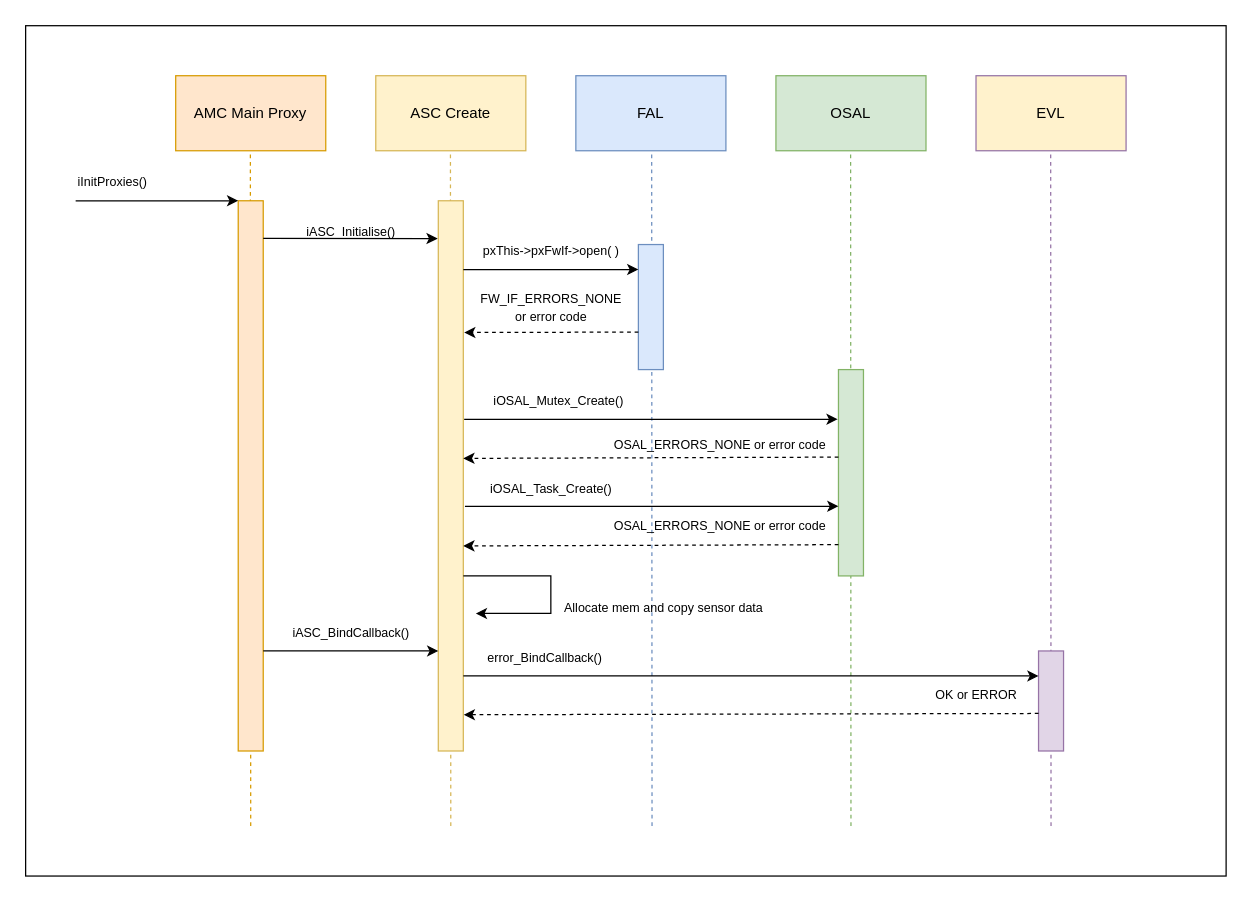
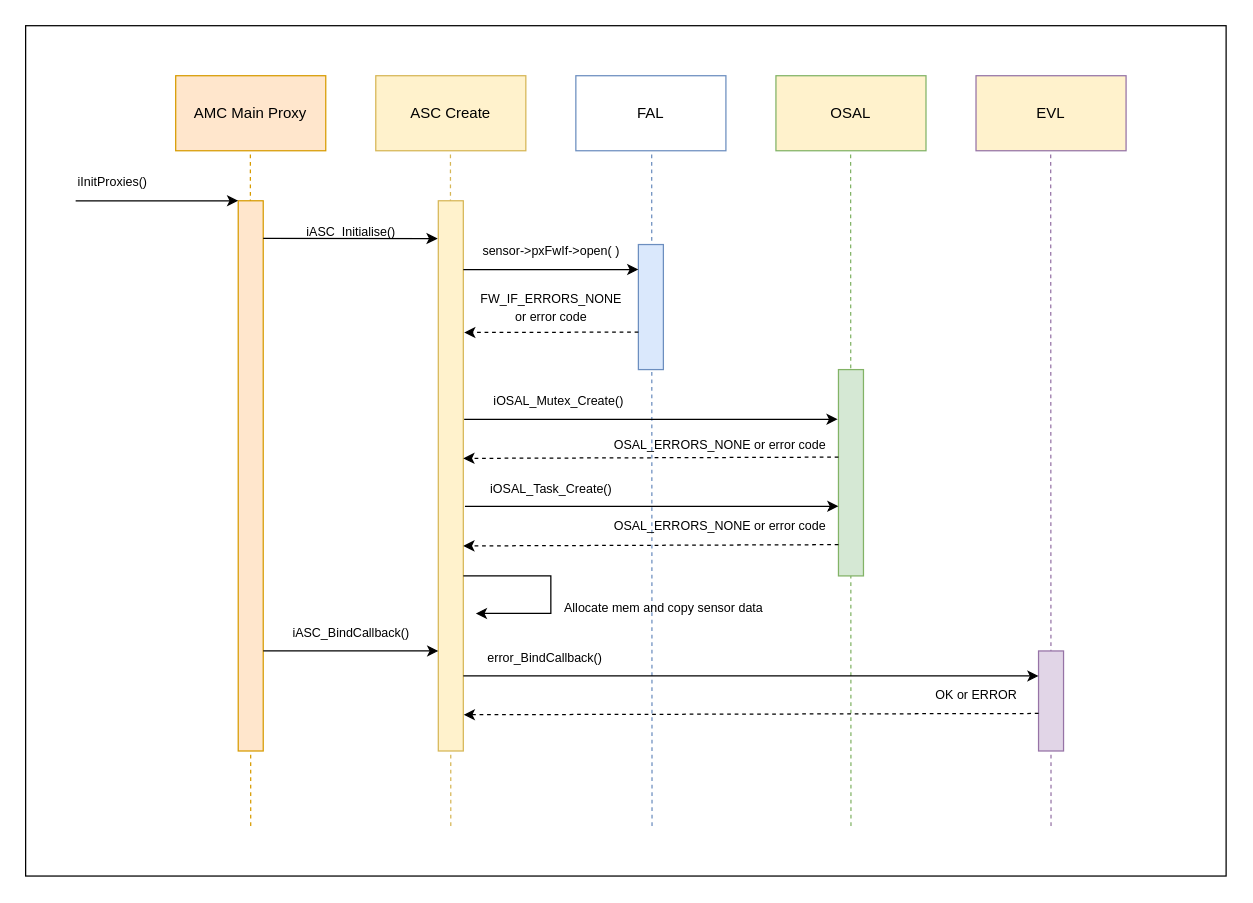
node "FAL": fillcolor #dae8fc -> #ffffff
node "OSAL": fillcolor #d5e8d4 -> #fff2cc
node "pxThis->pxFwIf->open( )": label "pxThis->pxFwIf->open( )" -> "sensor->pxFwIf->open( )"
